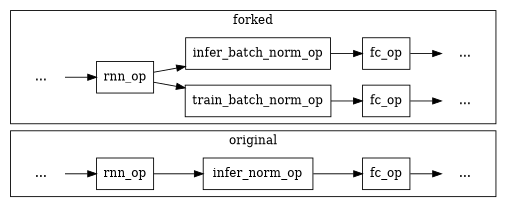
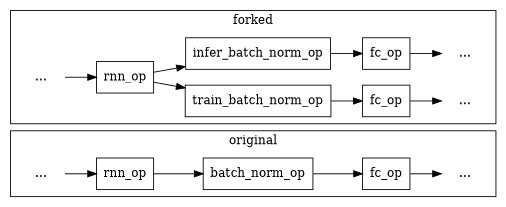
node "infer_norm_op": label "infer_norm_op" -> "batch_norm_op"
